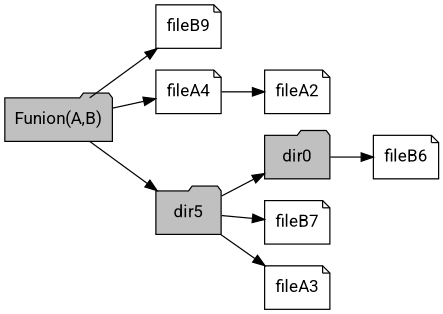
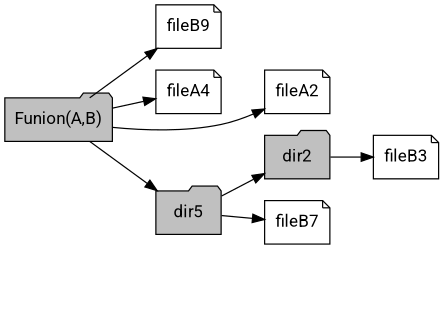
edge "fileA4" -> "fileA2": now "Funion(A,B)" -> "fileA2"
node "dir0": label "dir0" -> "dir2"
node "fileB6": label "fileB6" -> "fileB3"
node "fileA3": removed
